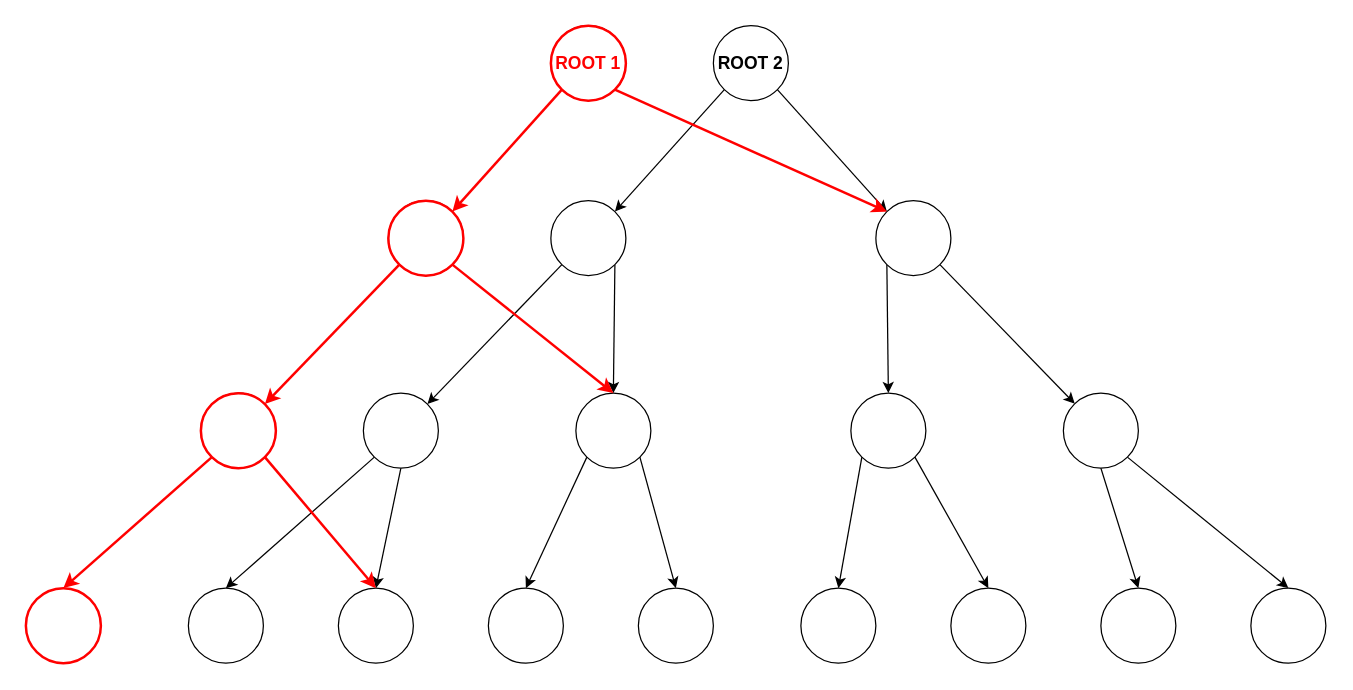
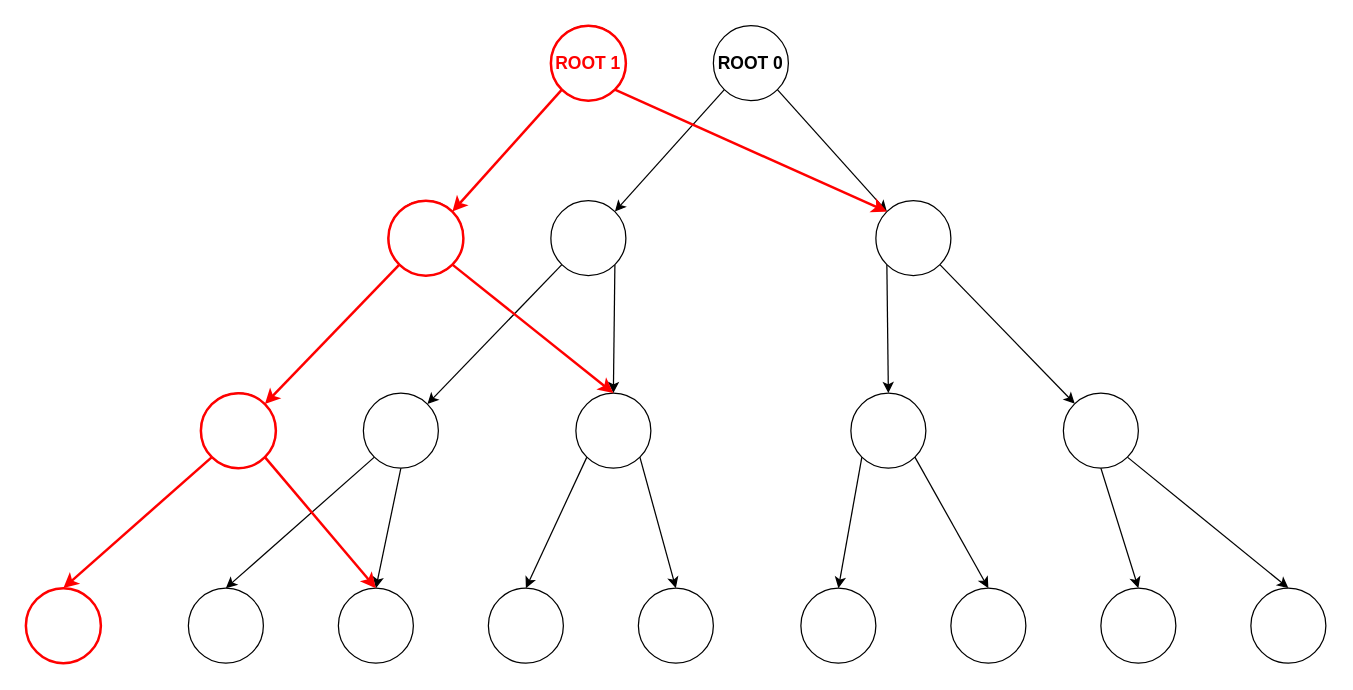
node "ROOT 2": label "ROOT 2" -> "ROOT 0"
